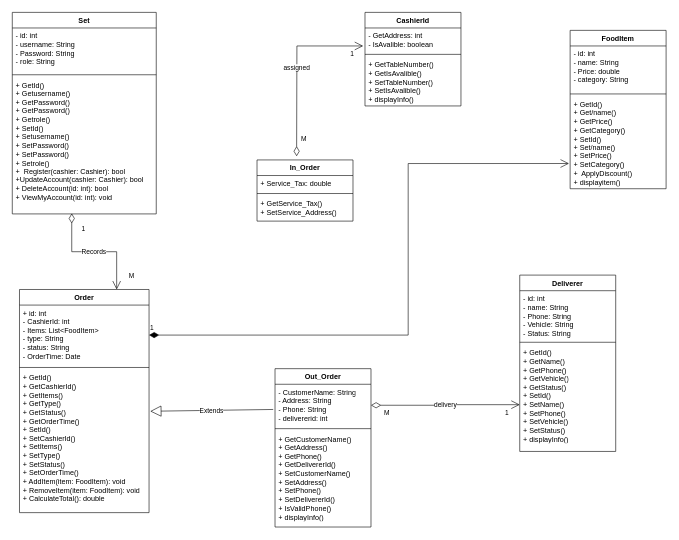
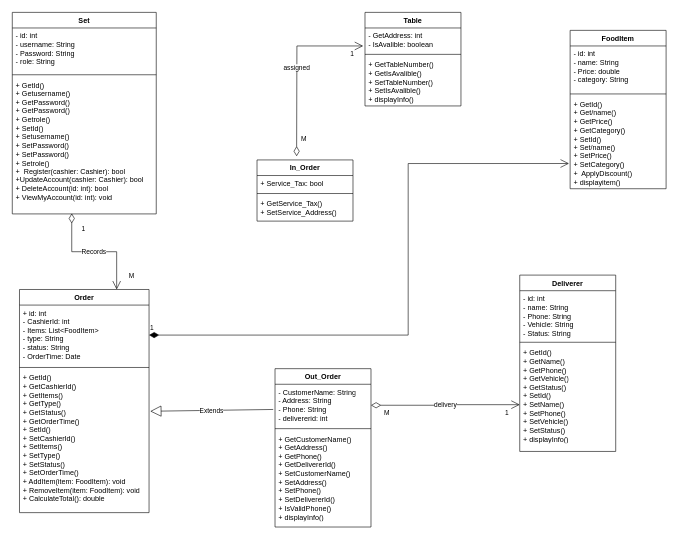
node "CashierId": label "CashierId" -> "Table"
node "+ Service_Tax: double": label "+ Service_Tax: double" -> "+ Service_Tax: bool"
